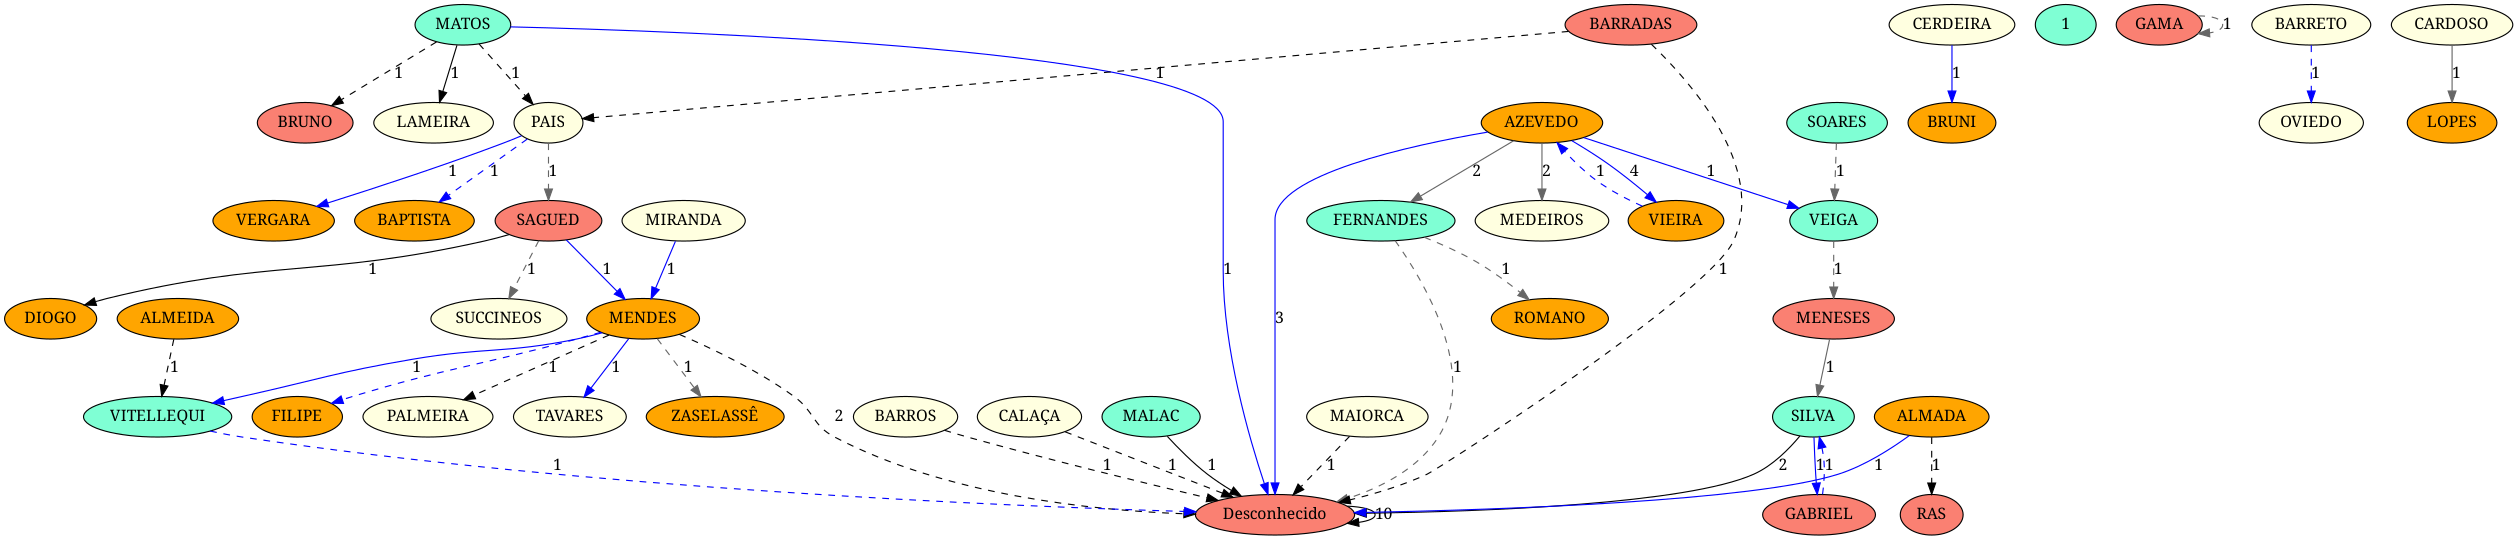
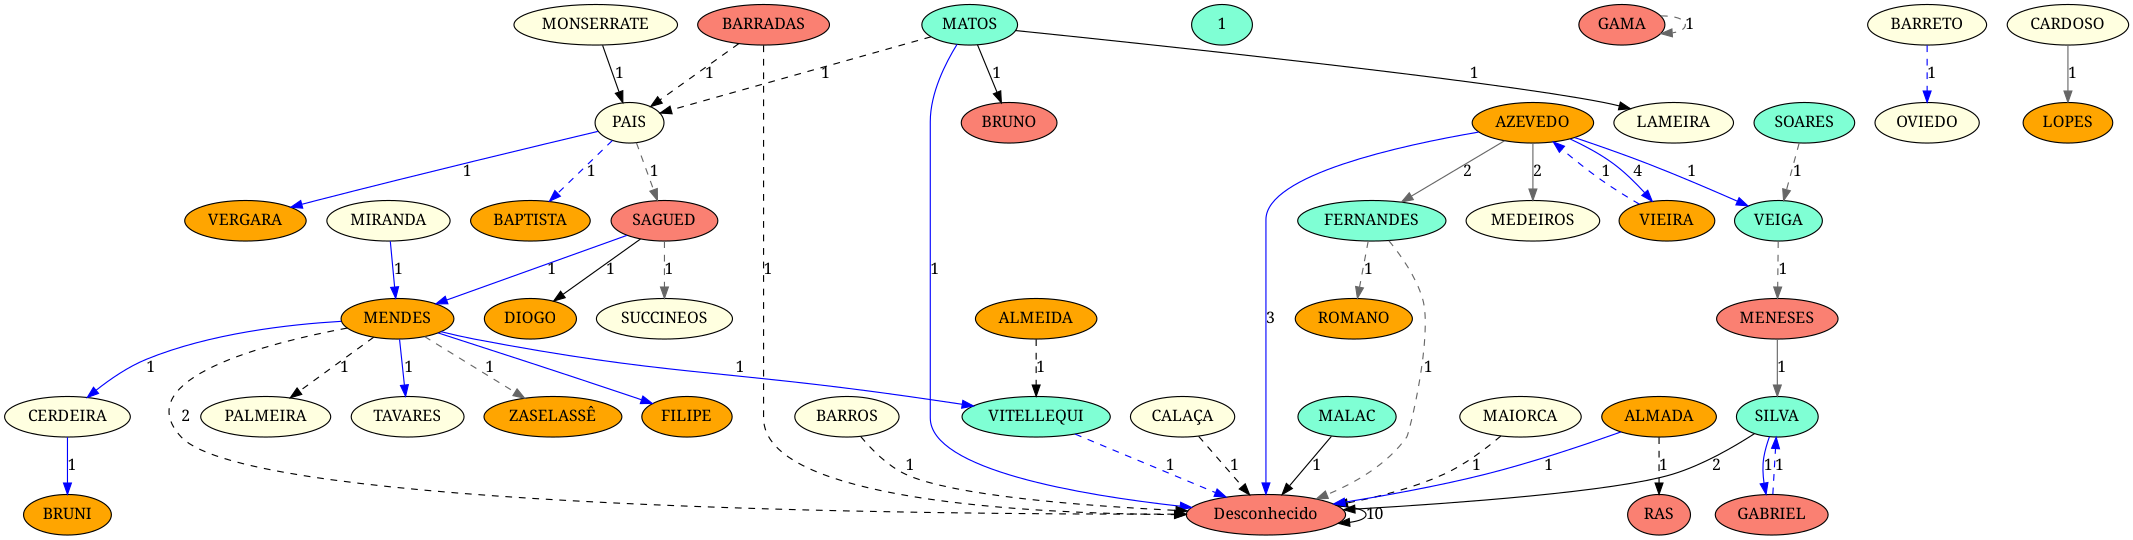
node "MONSERRATE": added
edge "MATOS" -> "BRUNO": style dashed -> solid
edge "MENDES" -> "CERDEIRA": added, label "1"
edge "MENDES" -> "FILIPE": style dashed -> solid
